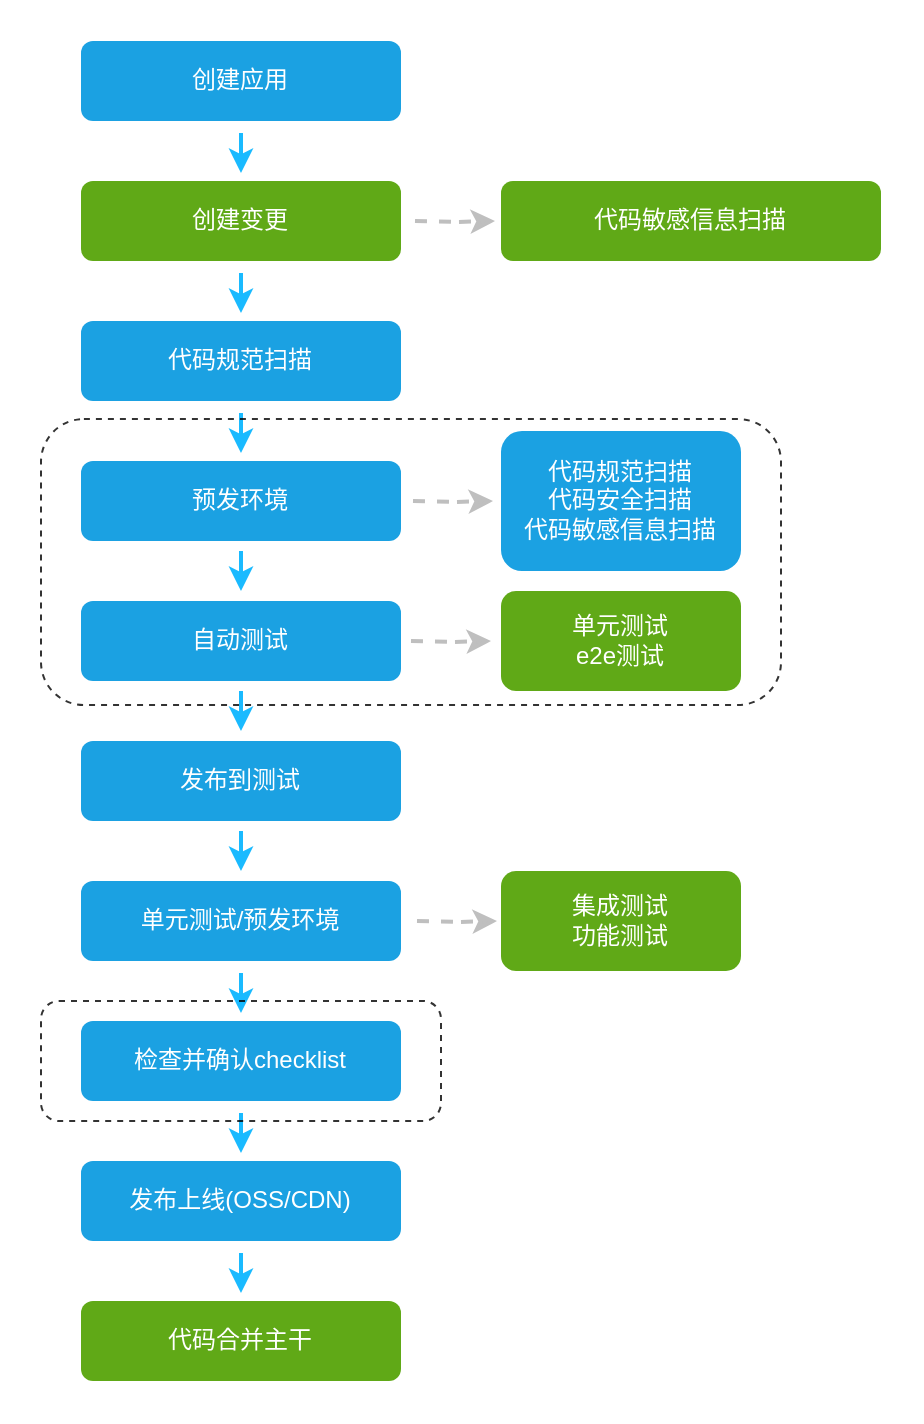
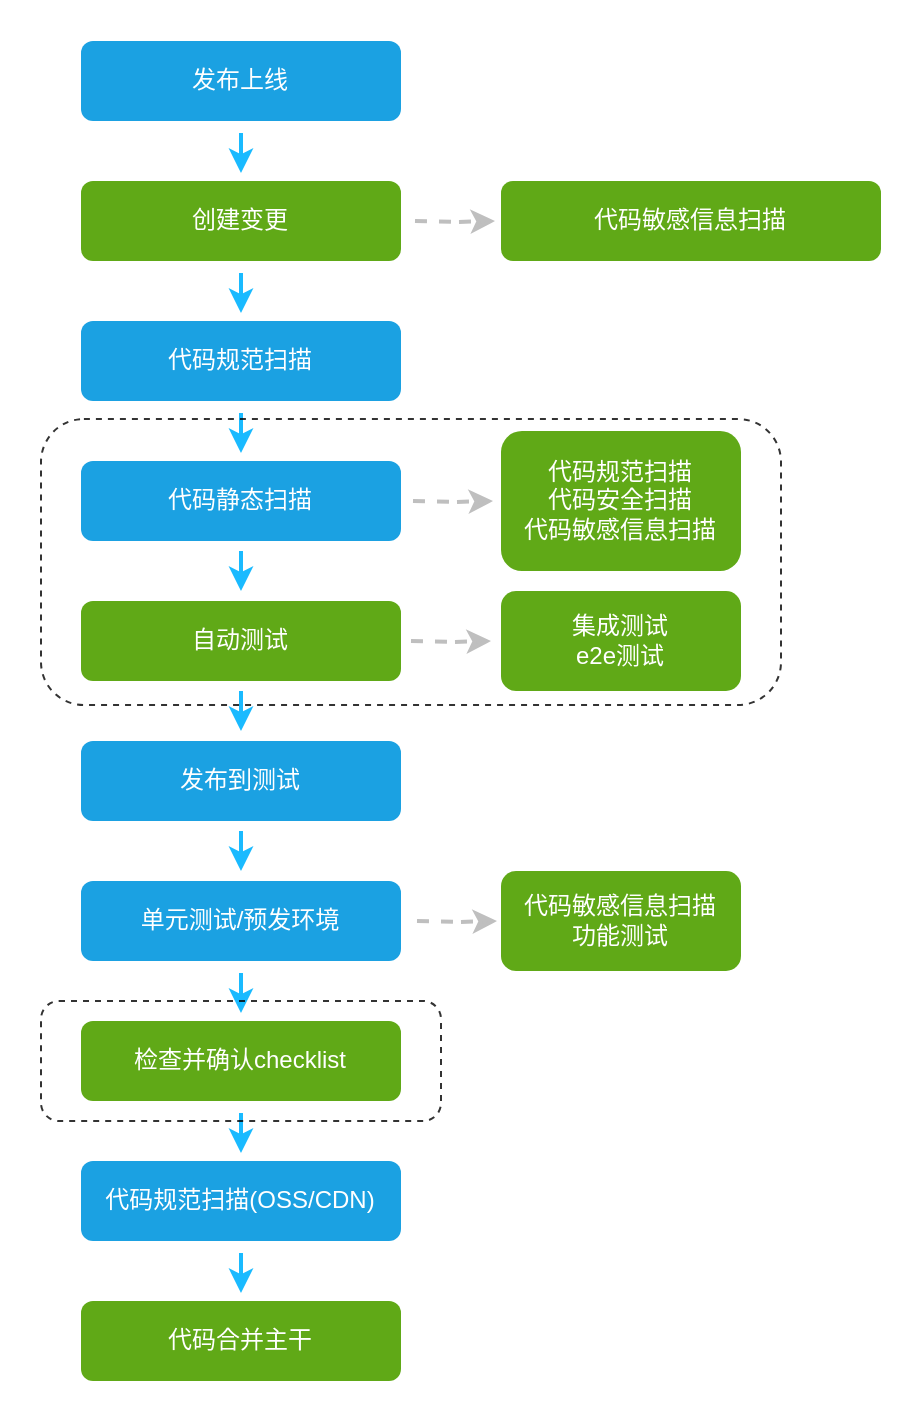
node "创建应用": label "创建应用" -> "发布上线"
node "预发环境": label "预发环境" -> "代码静态扫描"
node "代码规范扫描 代码安全扫描 代码敏感信息扫描": fillcolor #1ba1e2 -> #60a917
node "自动测试": fillcolor #1ba1e2 -> #60a917
node "单元测试 e2e测试": label "单元测试 e2e测试" -> "集成测试 e2e测试"
node "集成测试 功能测试": label "集成测试 功能测试" -> "代码敏感信息扫描 功能测试"
node "检查并确认checklist": fillcolor #1ba1e2 -> #60a917
node "发布上线(OSS/CDN)": label "发布上线(OSS/CDN)" -> "代码规范扫描(OSS/CDN)"
